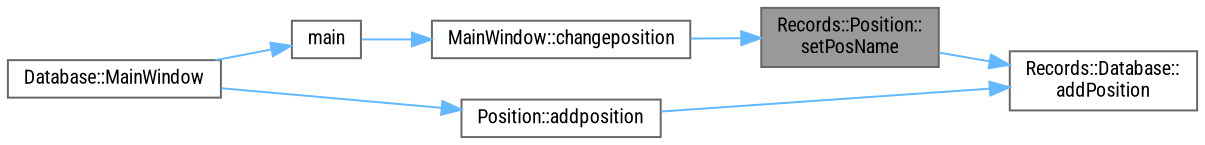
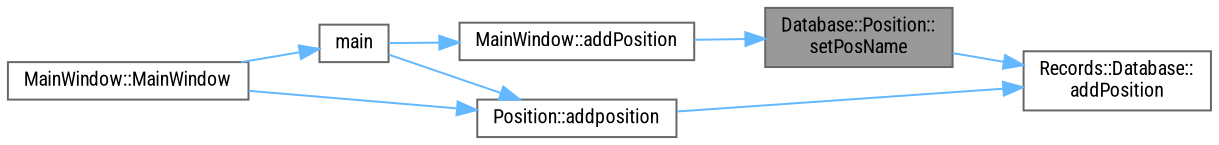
node "Records::Position:: setPosName": label "Records::Position:: setPosName" -> "Database::Position:: setPosName"
node "MainWindow::changeposition": label "MainWindow::changeposition" -> "MainWindow::addPosition"
edge "main" -> "Position::addposition": added
node "Database::MainWindow": label "Database::MainWindow" -> "MainWindow::MainWindow"
